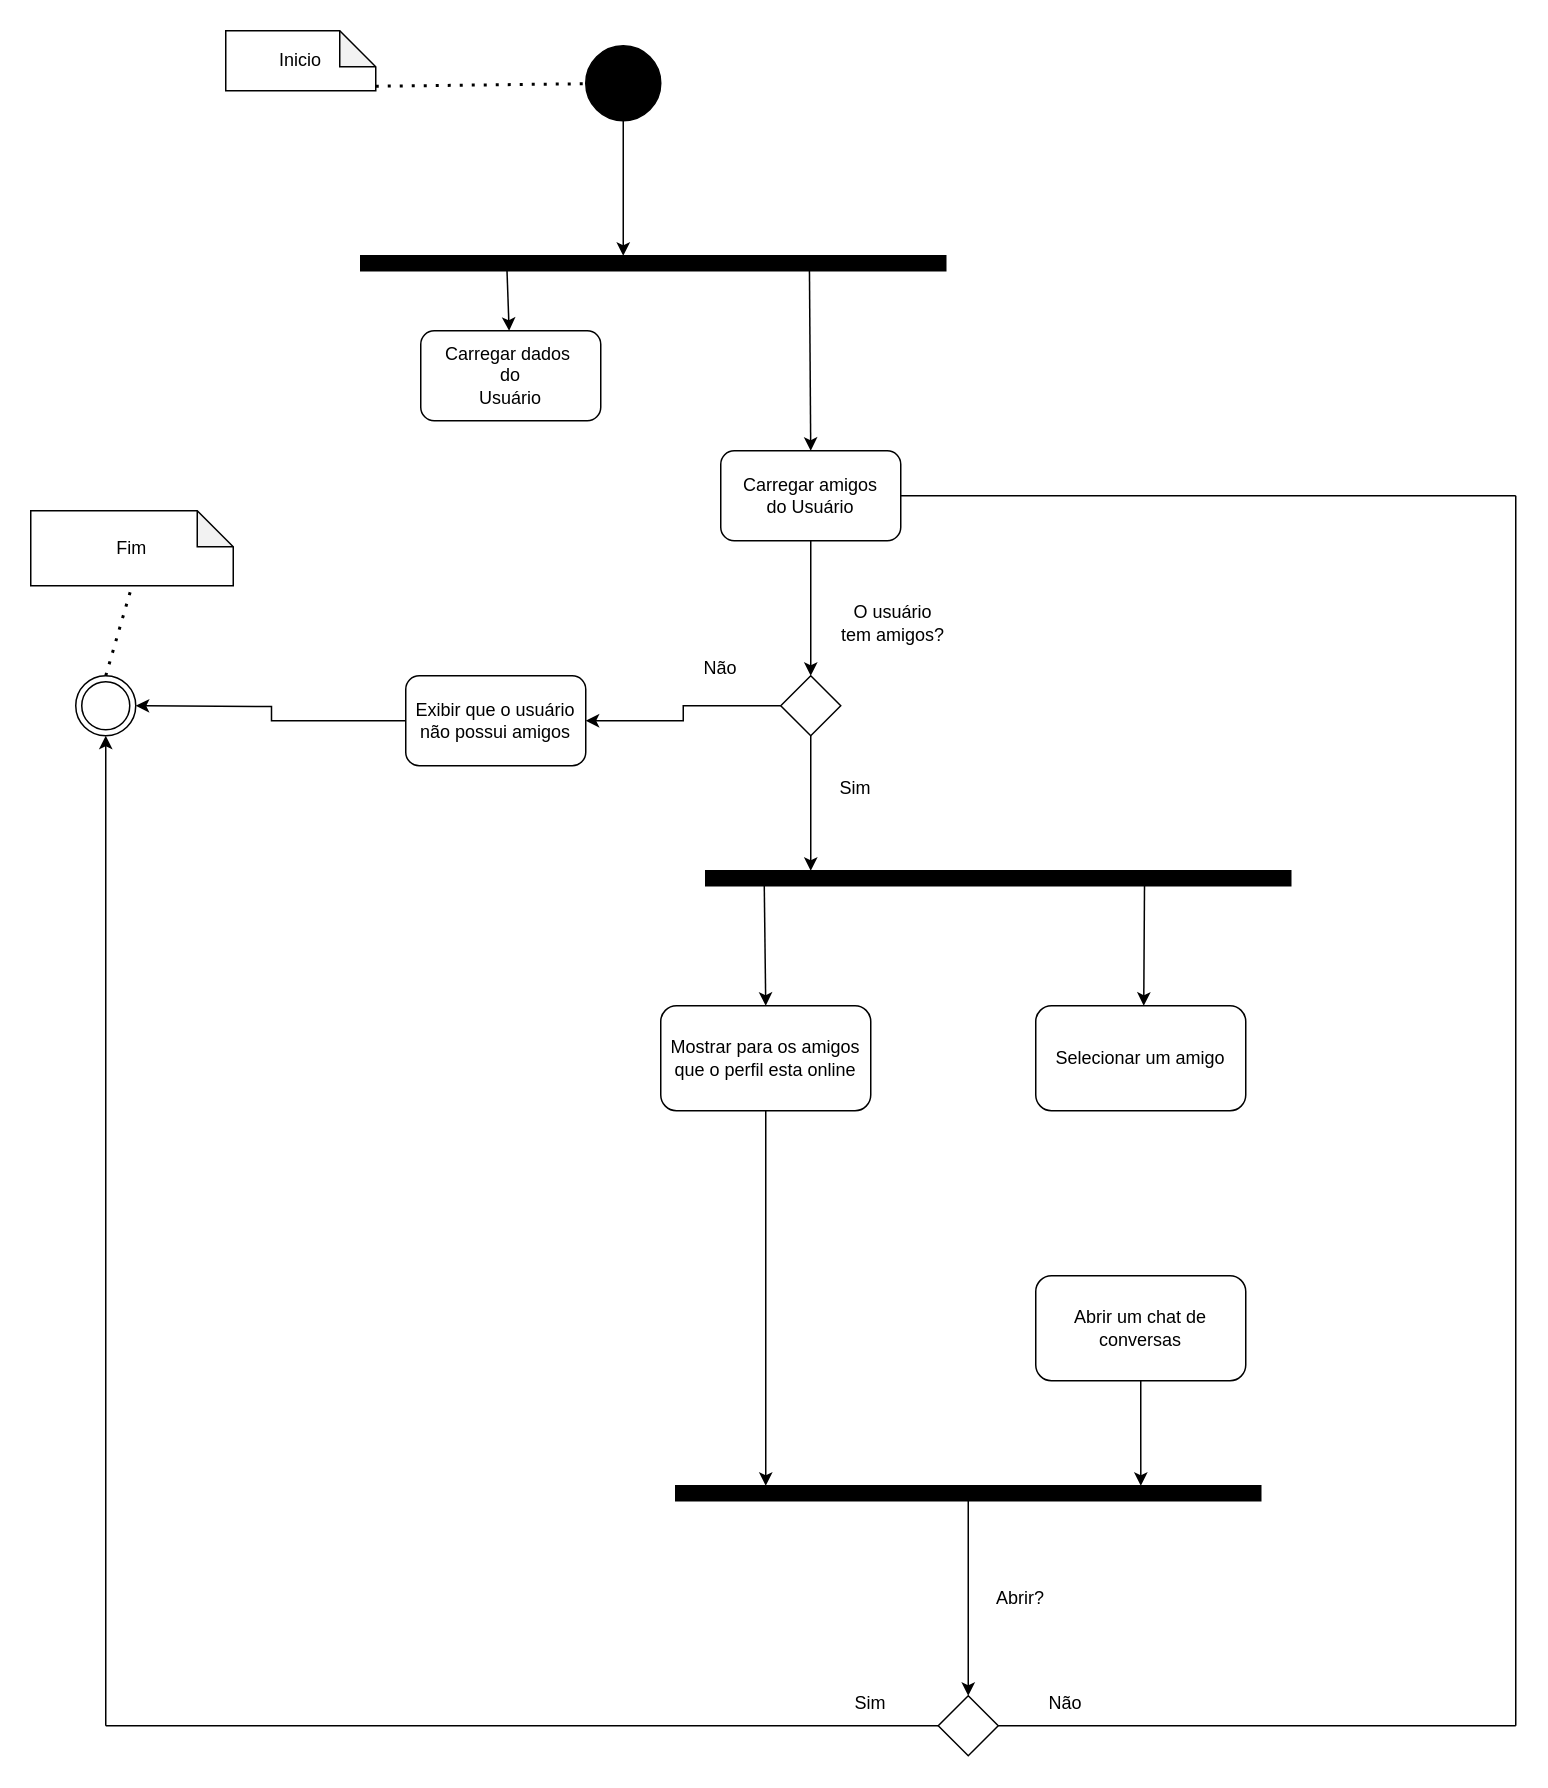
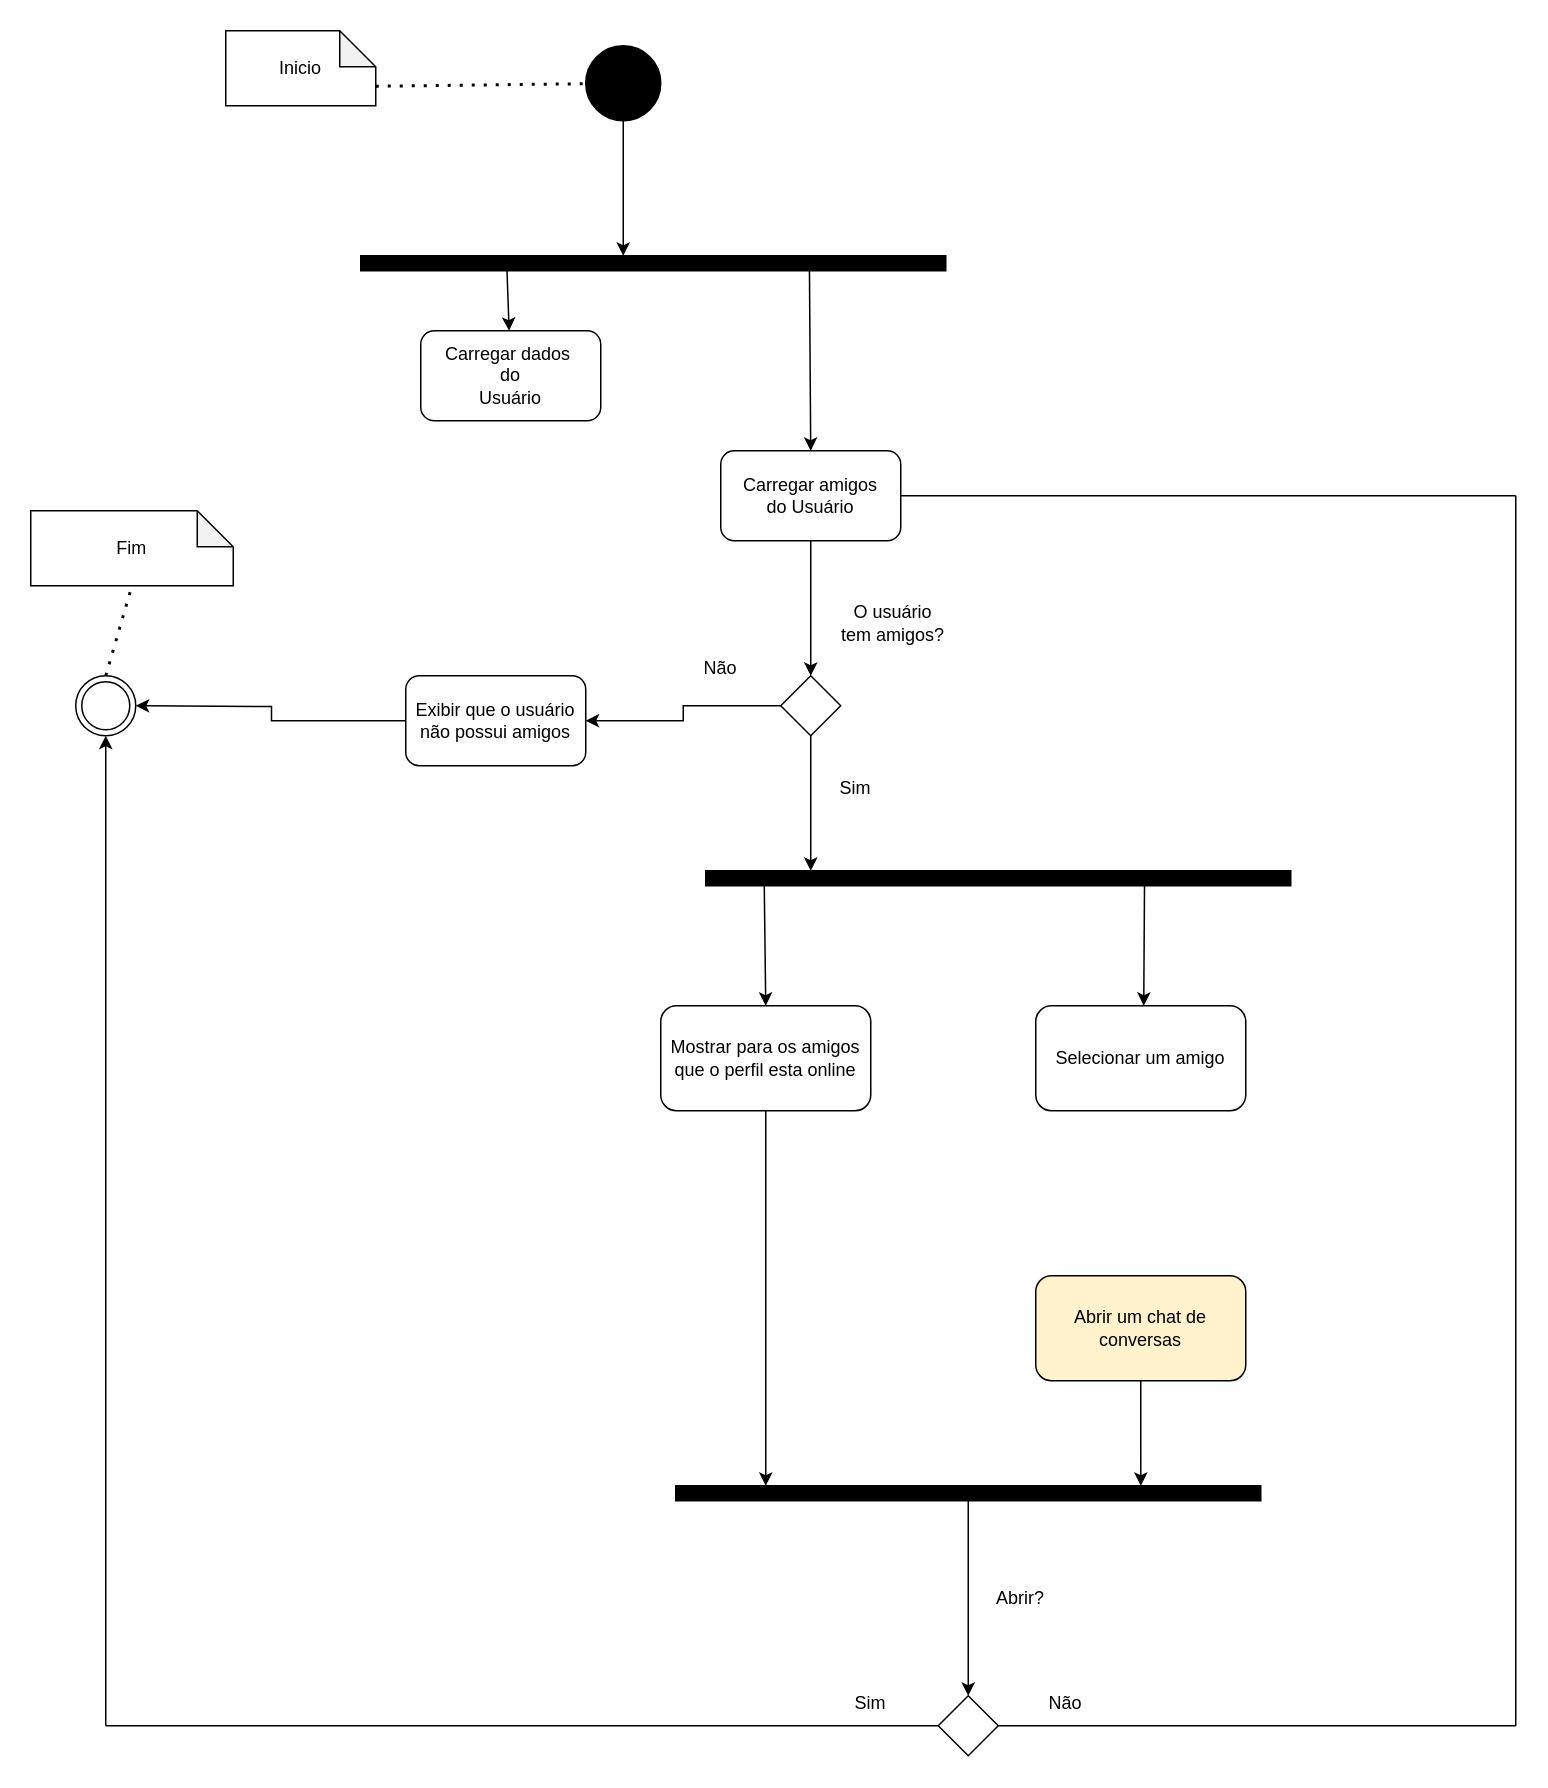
node "Inicio": size 150x60 -> 150x75
node "Abrir um chat de conversas": fillcolor #ffffff -> #fff2cc
